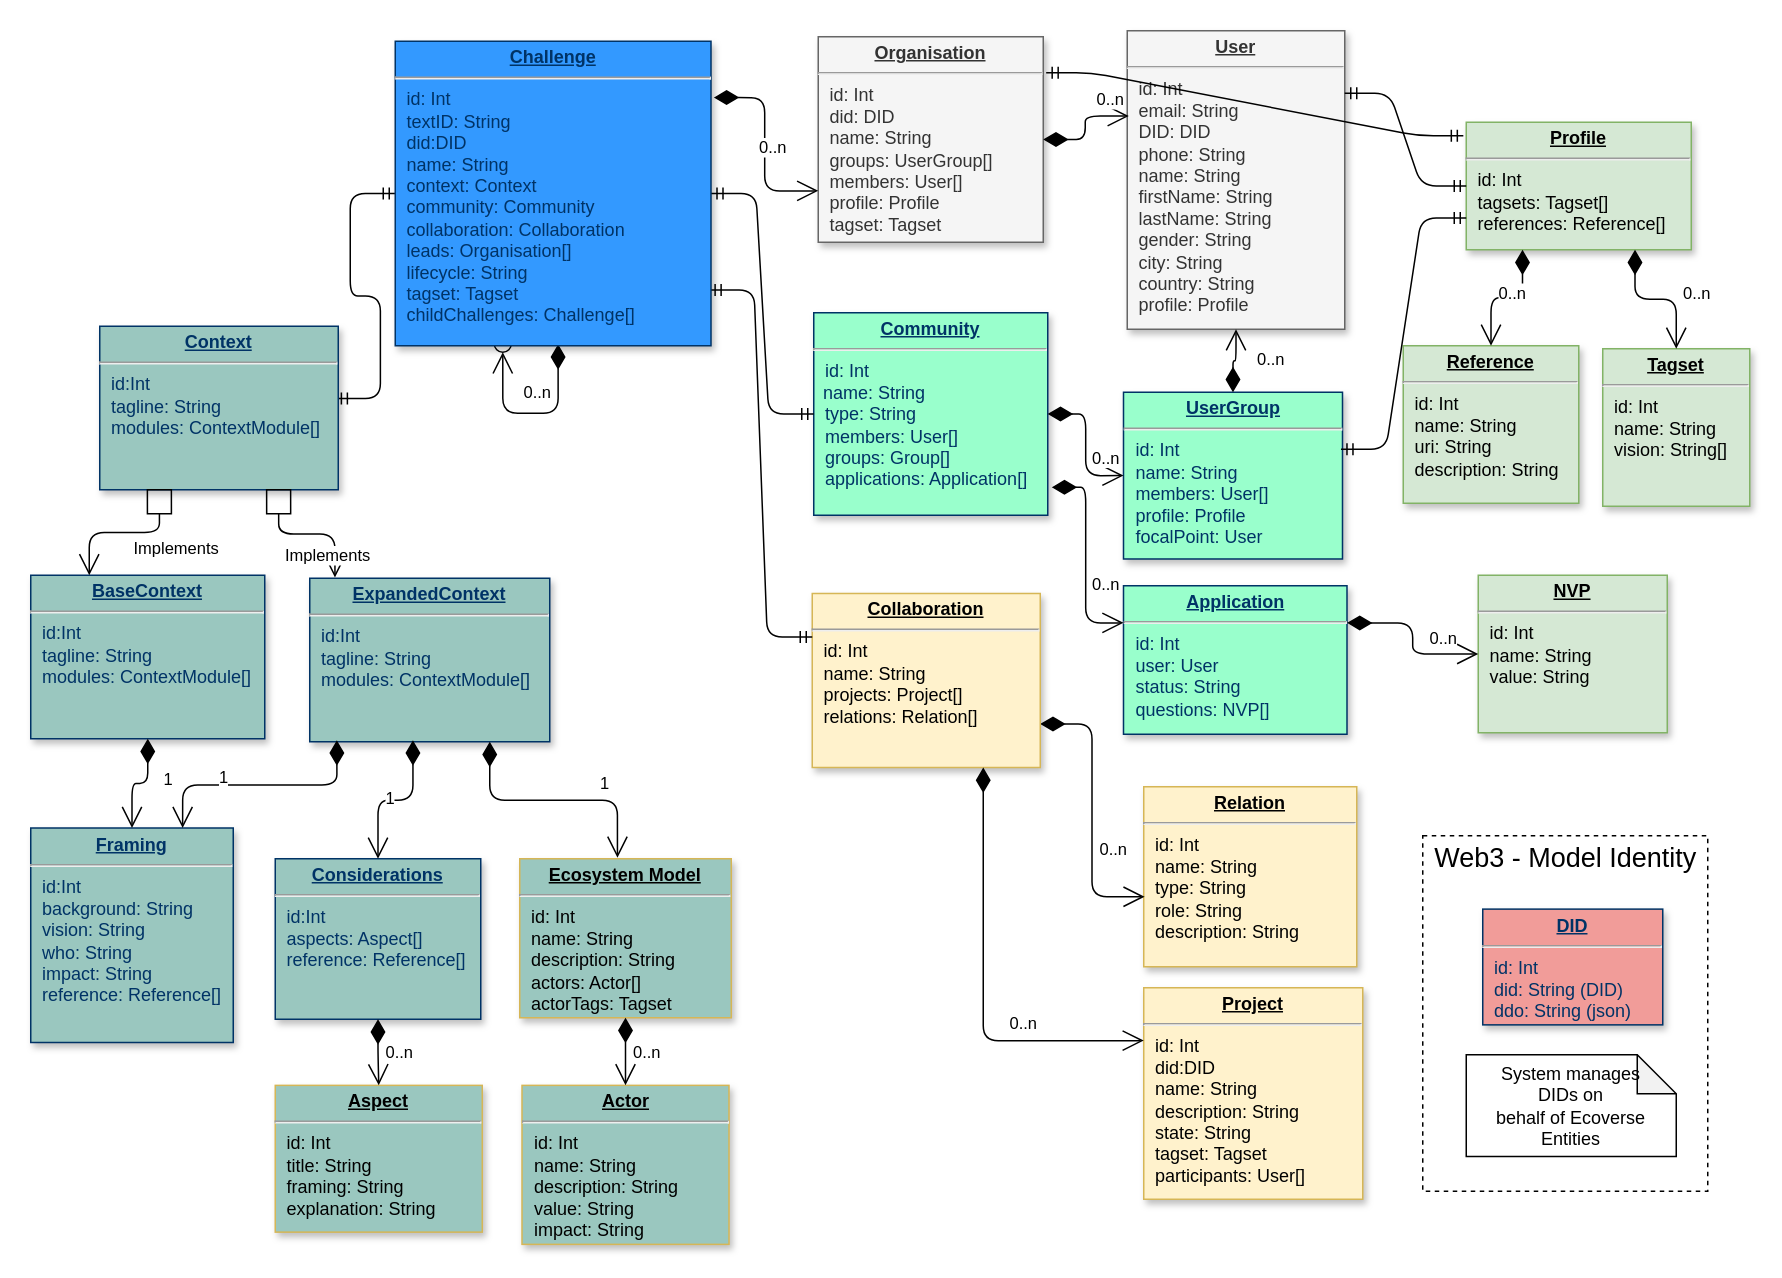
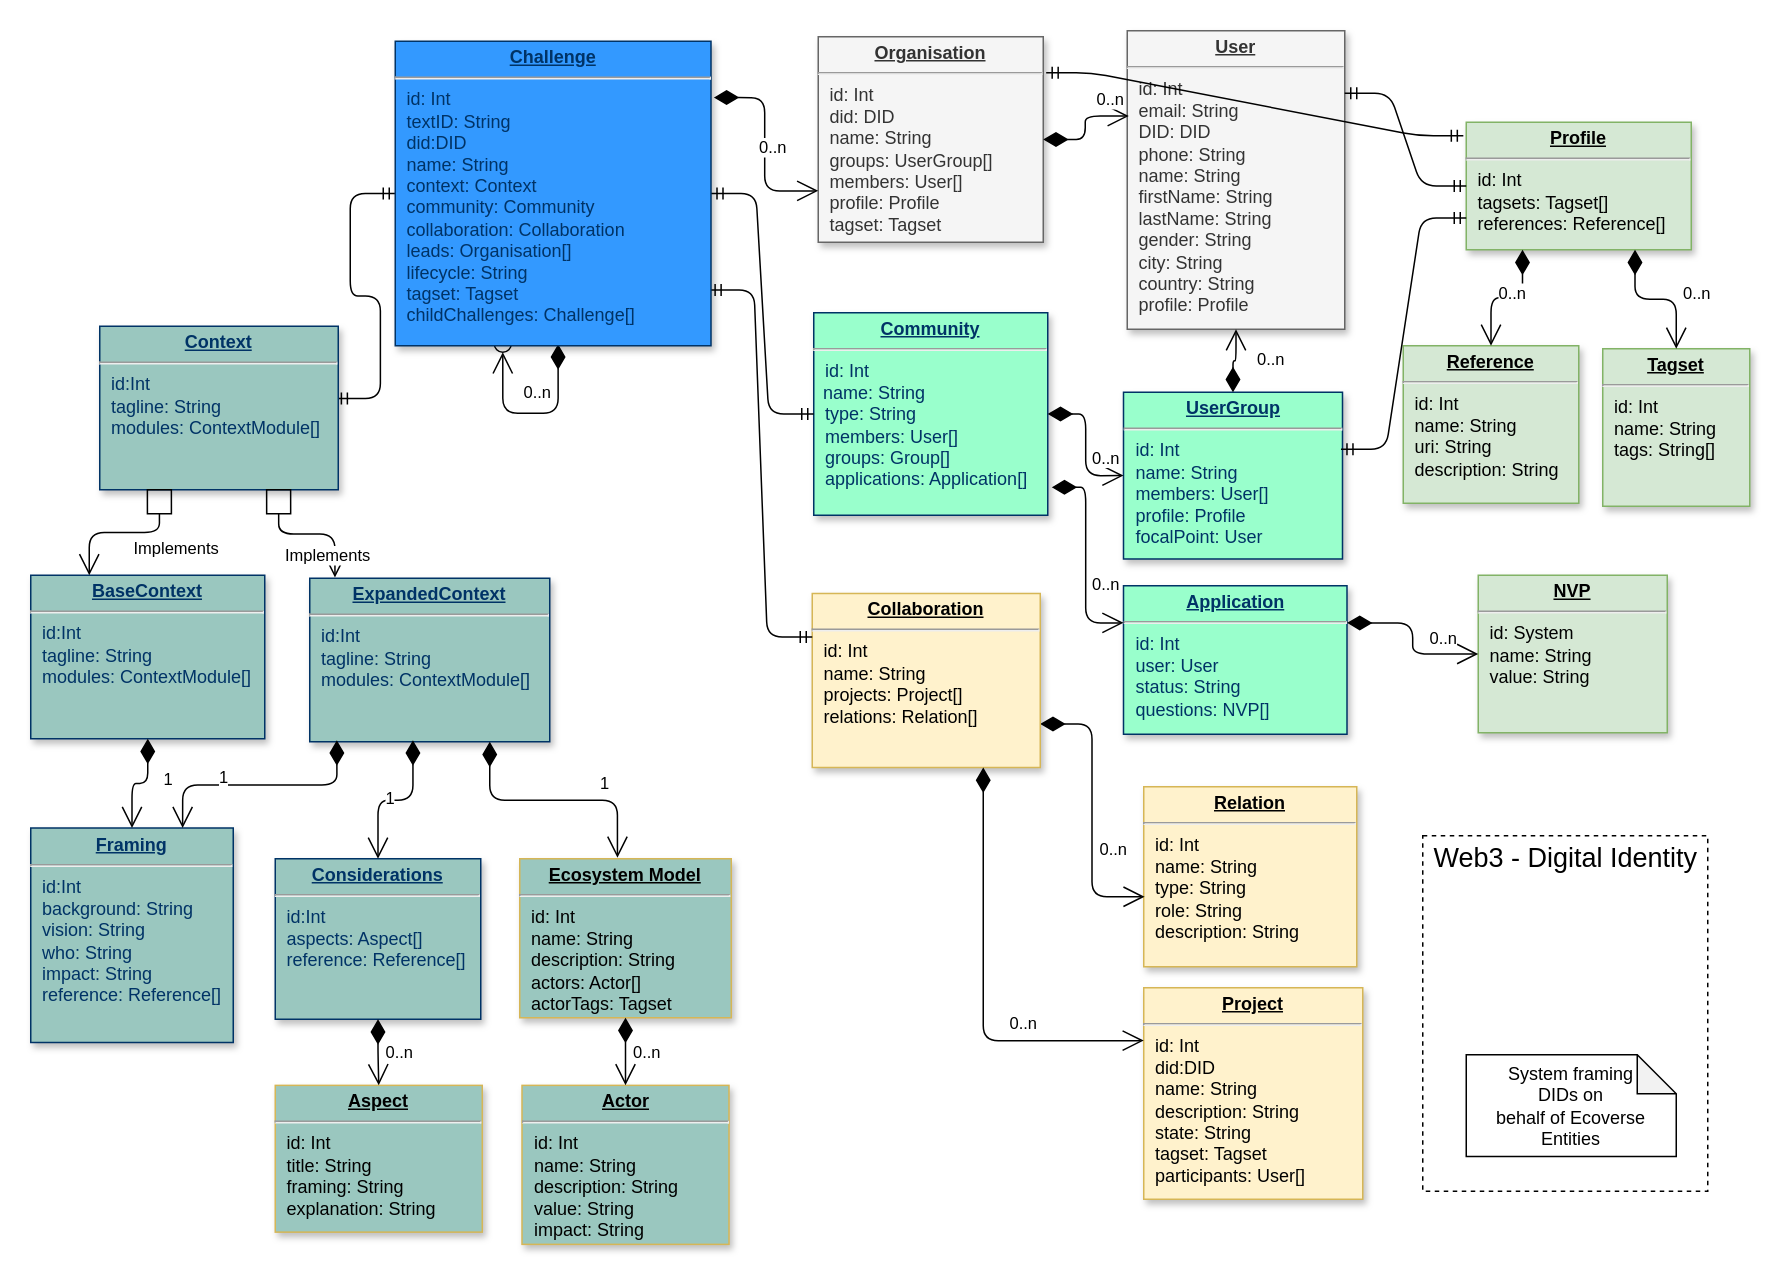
node "Tagset id: Int name: String vision: String[]": label "Tagset id: Int name: String vision: String[]" -> "Tagset id: Int name: String tags: String[]"
node "NVP id: Int name: String value: String": label "NVP id: Int name: String value: String" -> "NVP id: System name: String value: String"
node "Web3 - Model Identity": label "Web3 - Model Identity" -> "Web3 - Digital Identity"
node "DID id: Int did: String (DID) ddo: String (json)": removed
node "System manages DIDs on behalf of Ecoverse Entities": label "System manages DIDs on behalf of Ecoverse Entities" -> "System framing DIDs on behalf of Ecoverse Entities"
